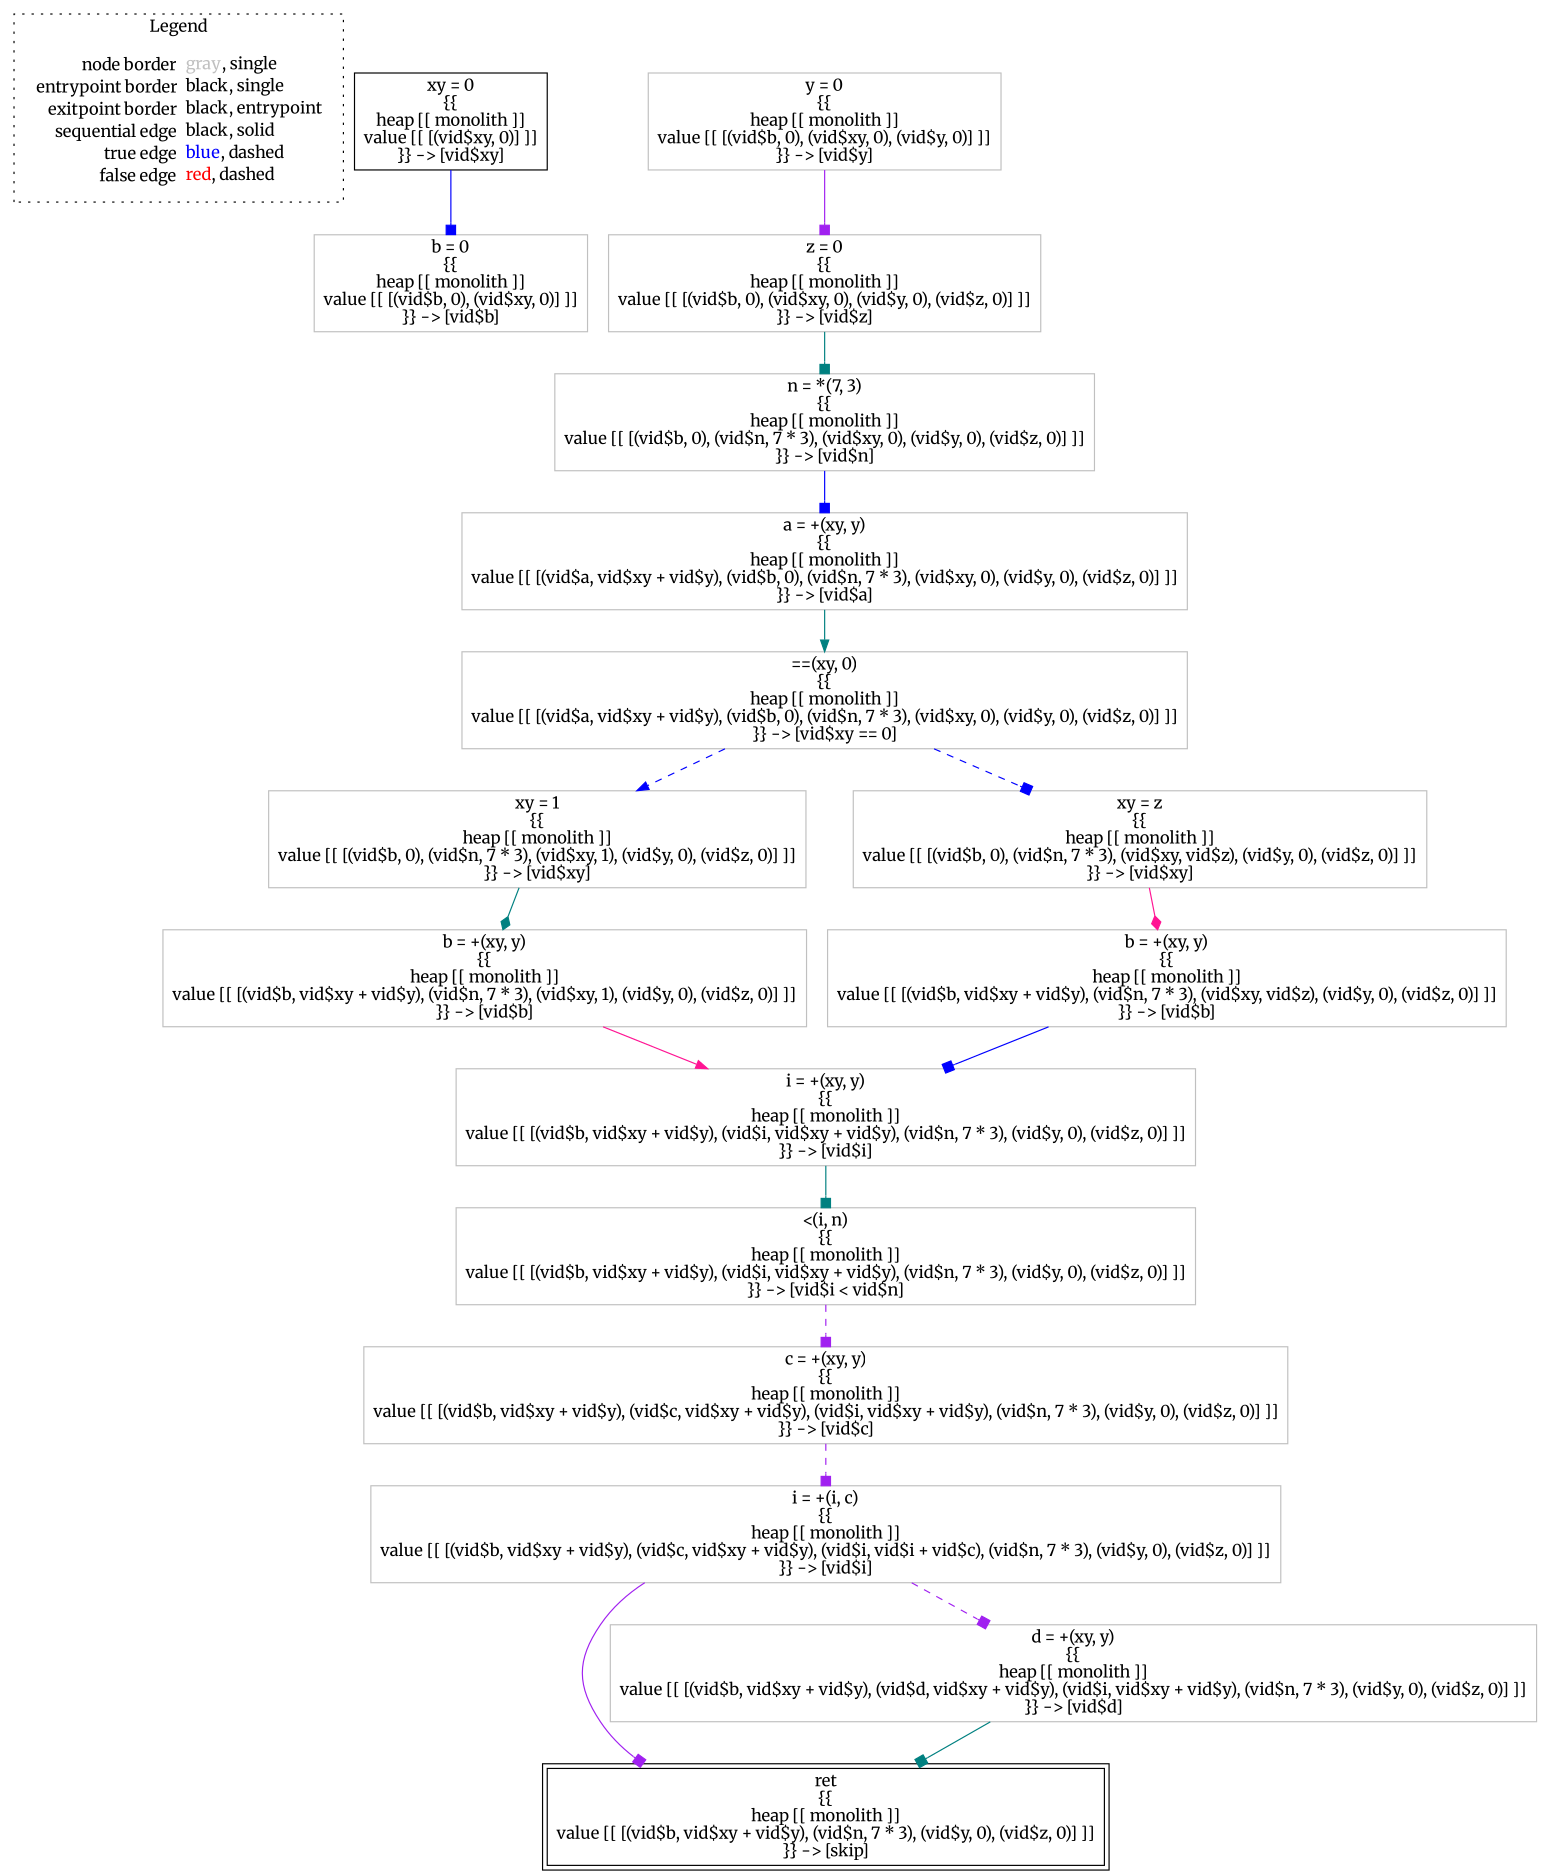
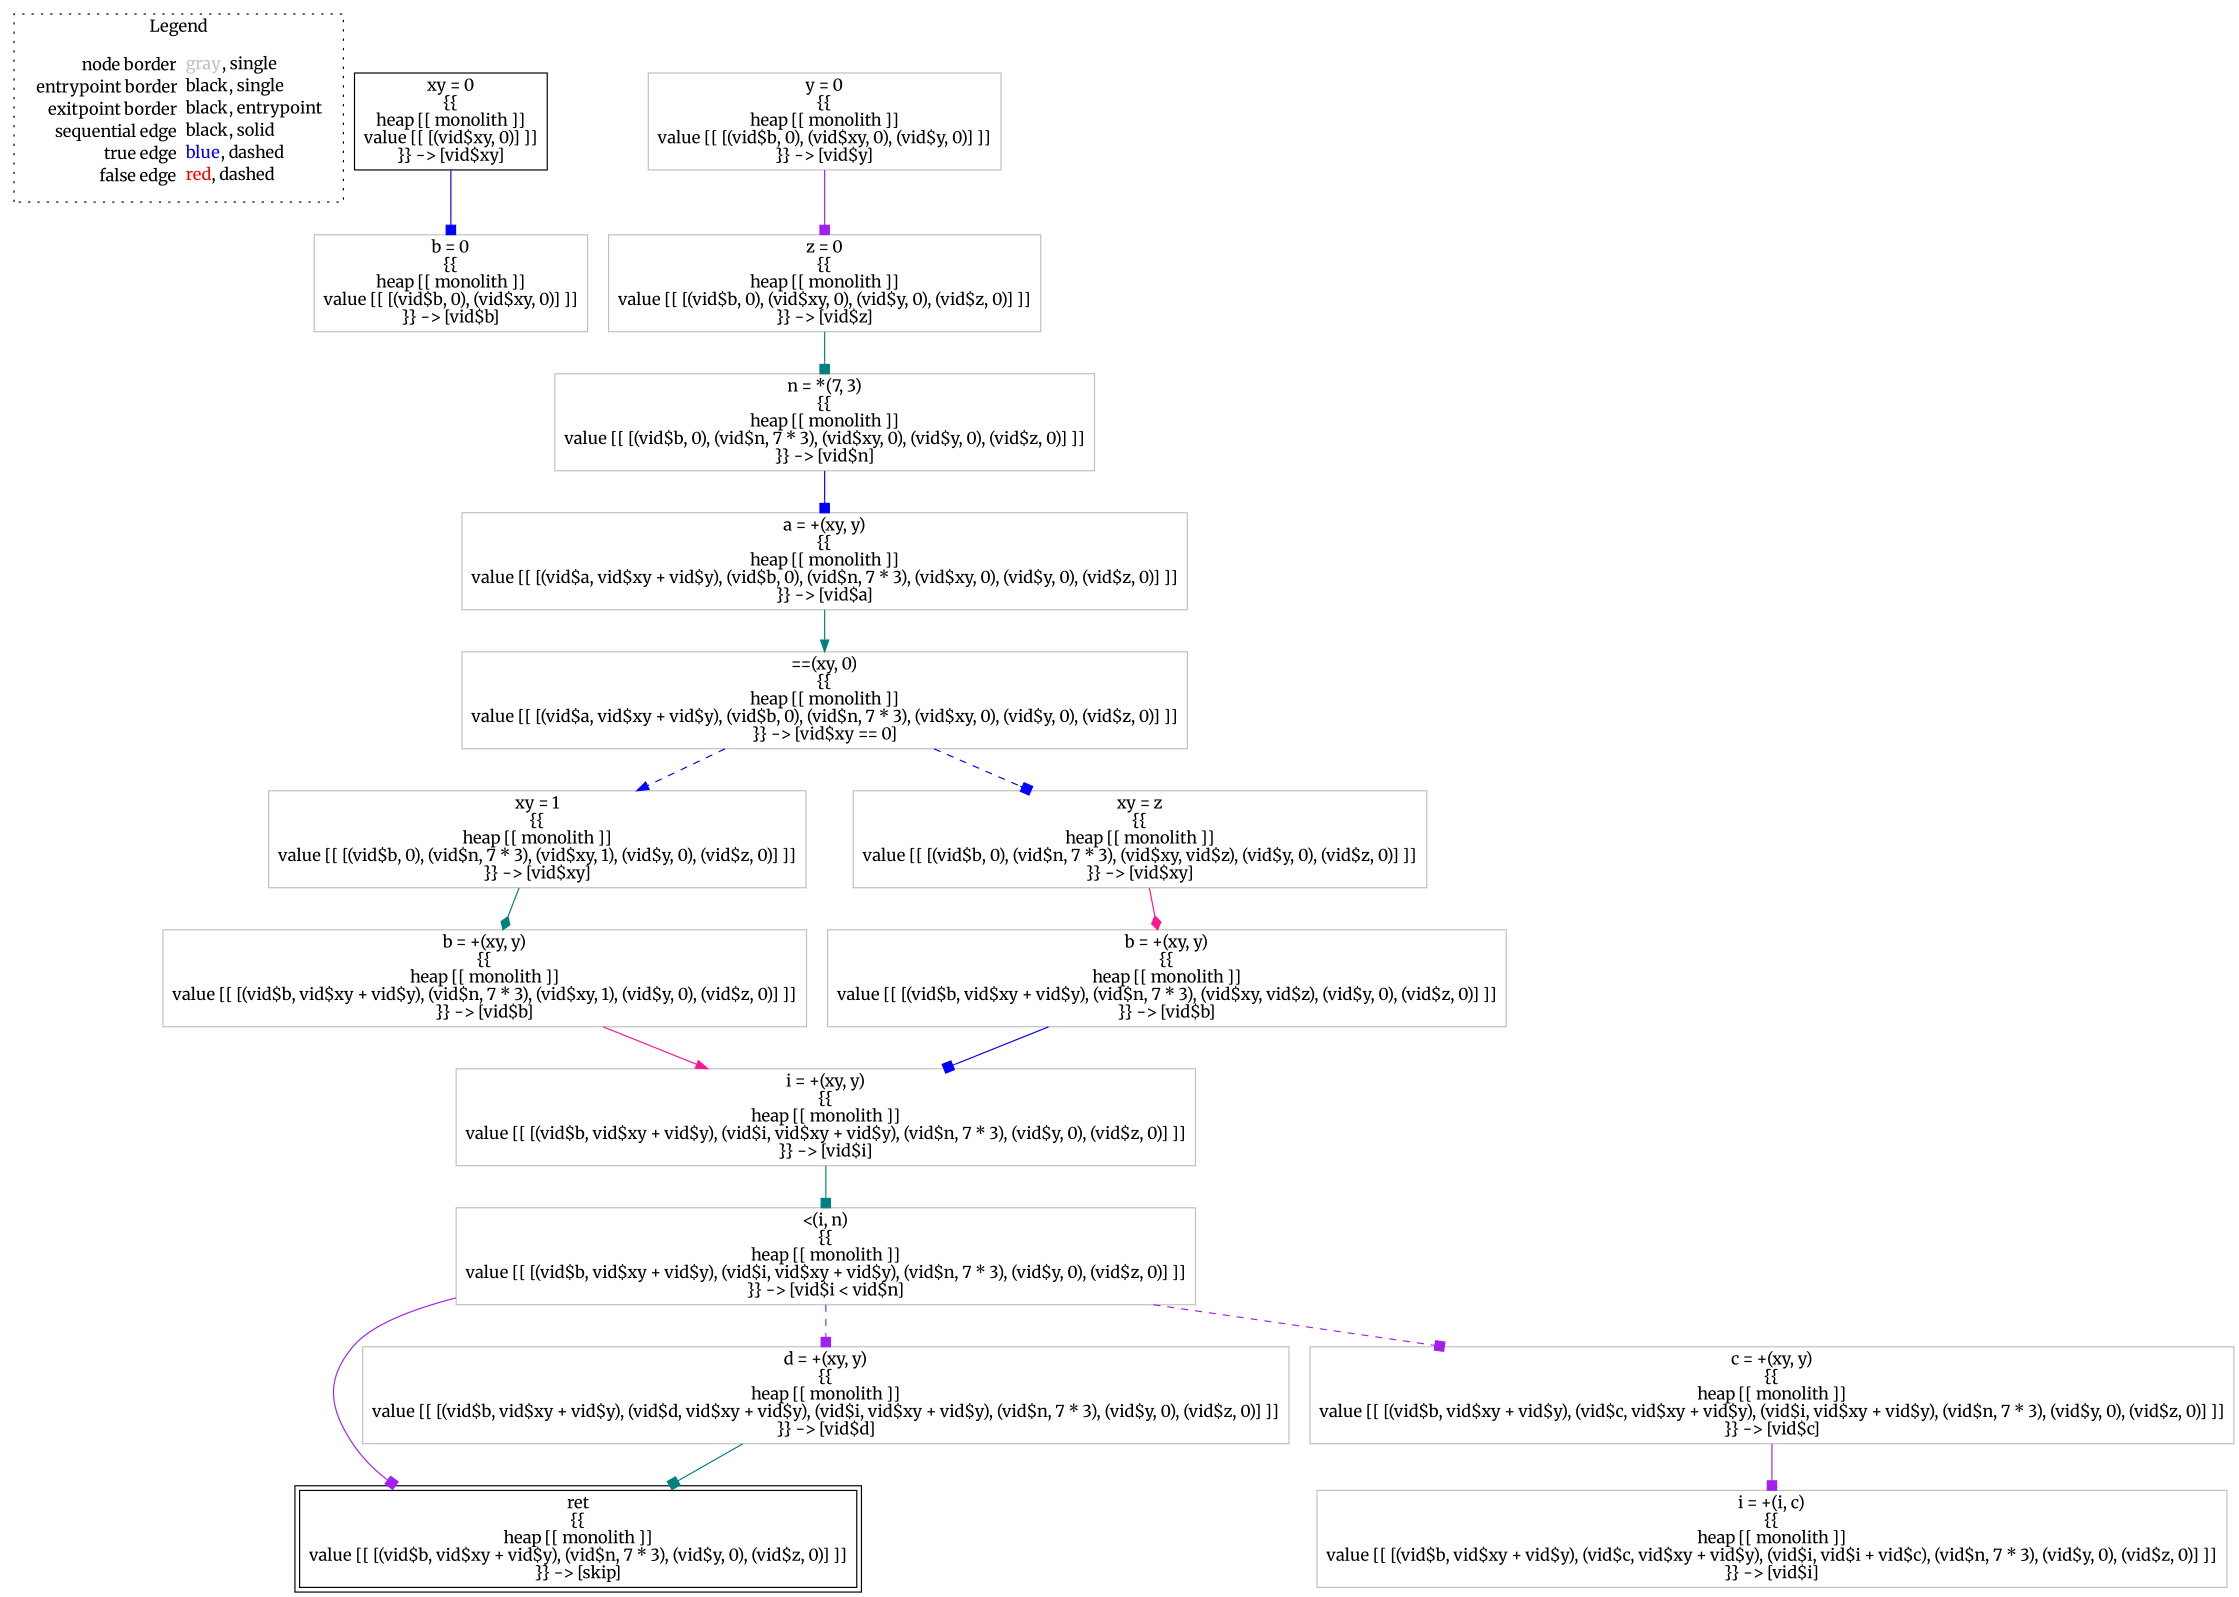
edge "c = +(xy, y)" -> "i = +(i, c)": style dashed -> solid
edge "i = +(i, c)" -> "d = +(xy, y)": now "<(i, n)" -> "d = +(xy, y)"
edge "i = +(i, c)" -> "ret": now "<(i, n)" -> "ret"
